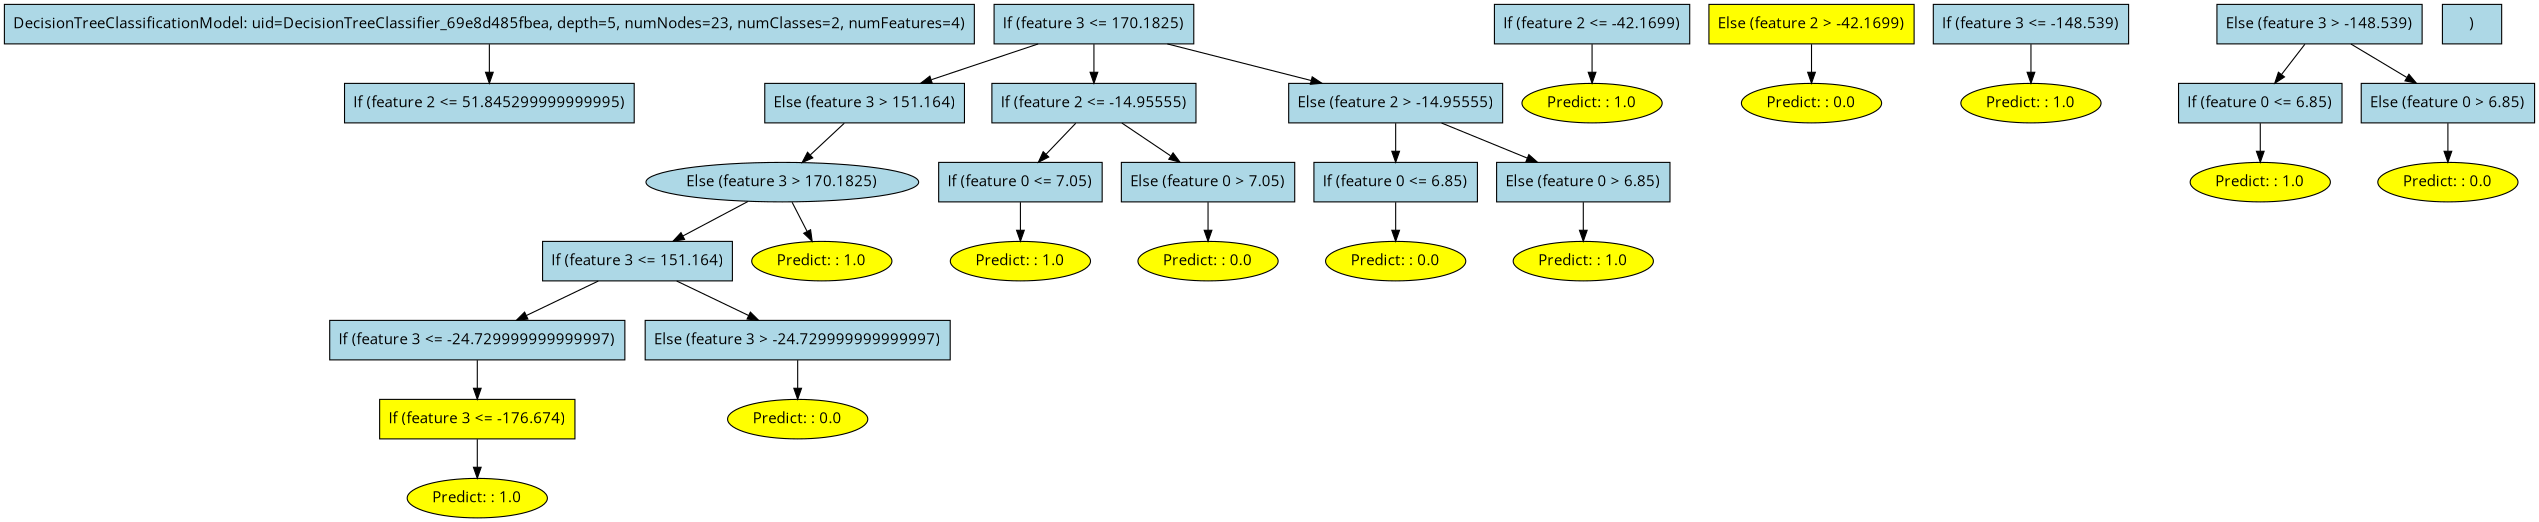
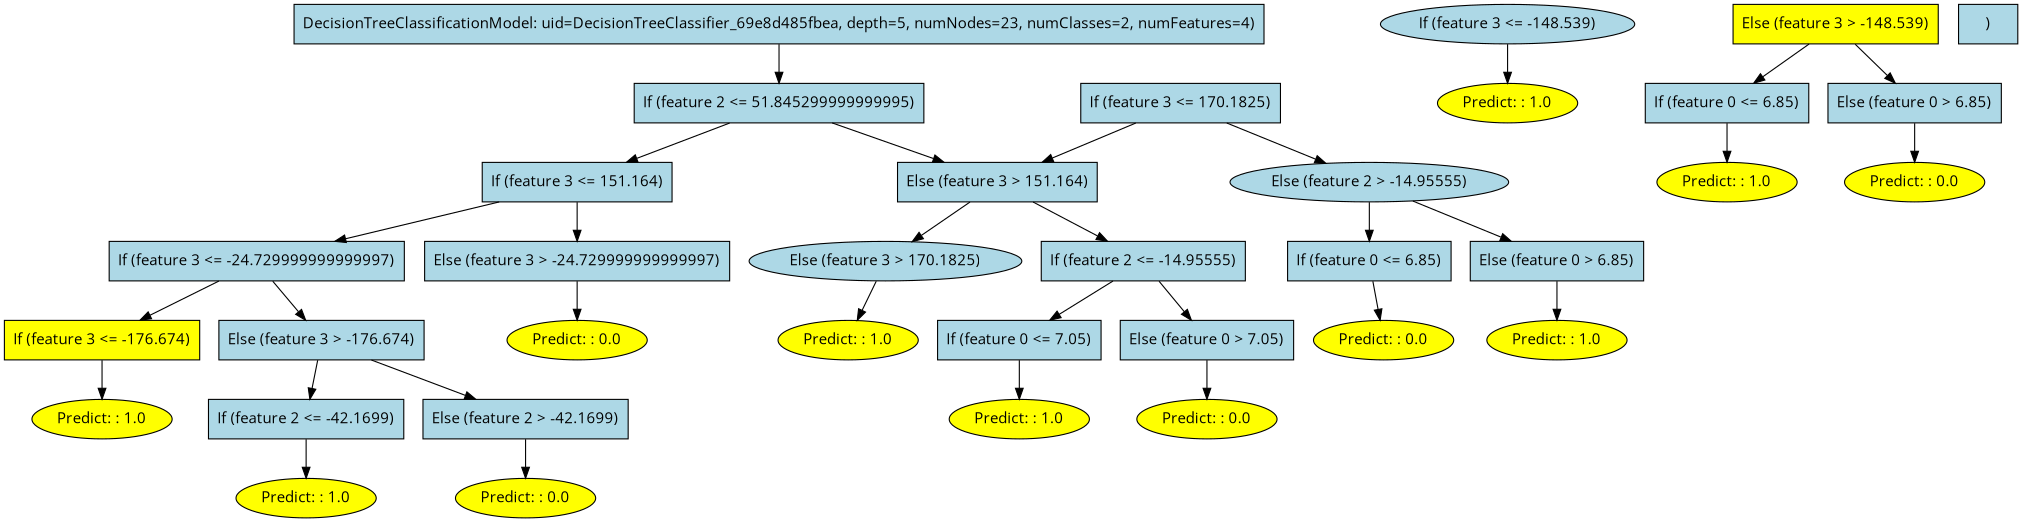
node "Else (feature 2 > -42.1699)": fillcolor yellow -> lightblue
node "If (feature 3 <= -148.539)": shape box -> ellipse
node "Else (feature 3 > -148.539)": fillcolor lightblue -> yellow
edge "If (feature 3 <= 170.1825)" -> "If (feature 2 <= -14.95555)": now "Else (feature 3 > 151.164)" -> "If (feature 2 <= -14.95555)"
node "Else (feature 2 > -14.95555)": shape box -> ellipse
edge "If (feature 2 <= 51.845299999999995)" -> "Else (feature 3 > 151.164)": added
edge "Else (feature 3 > 170.1825)" -> "If (feature 3 <= 151.164)": now "If (feature 2 <= 51.845299999999995)" -> "If (feature 3 <= 151.164)"
node "Else (feature 3 > -176.674)": added
